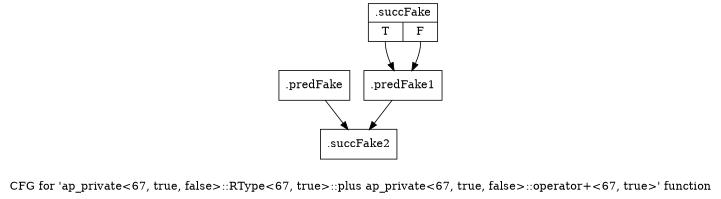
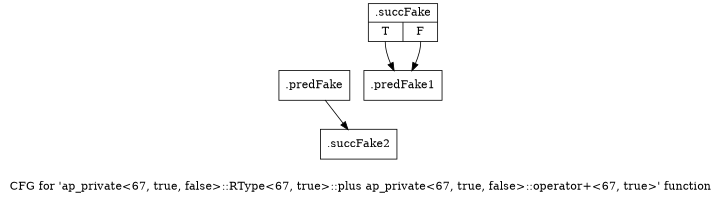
edge ".predFake1" -> ".succFake2": removed
